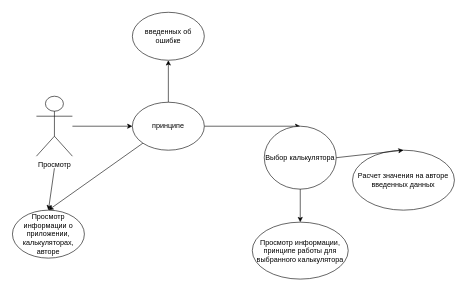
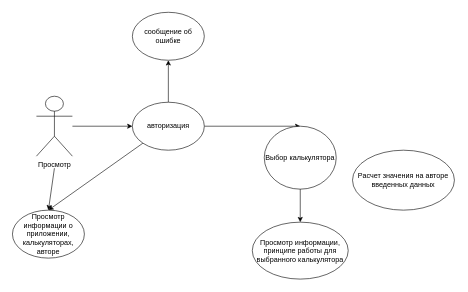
node "введенных об ошибке": label "введенных об ошибке" -> "сообщение об ошибке"
node "принципе": label "принципе" -> "авторизация"
edge "Выбор калькулятора" -> "Расчет значения на авторе введенных данных": removed
